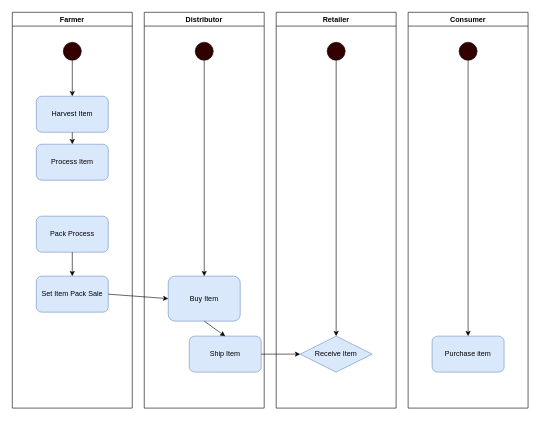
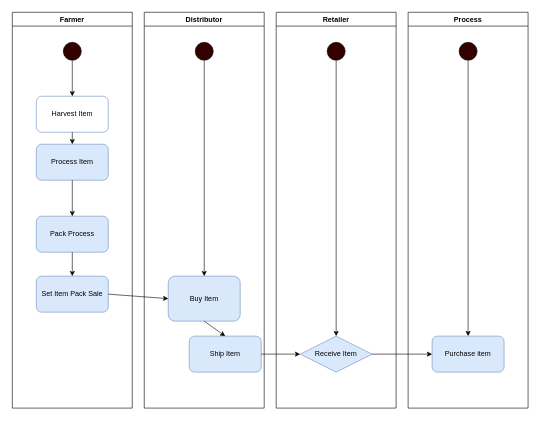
node "Consumer": label "Consumer" -> "Process"
node "Harvest Item": fillcolor #dae8fc -> #ffffff
edge "Process Item" -> "Pack Process": added
edge "Receive Item" -> "Purchase item": added
